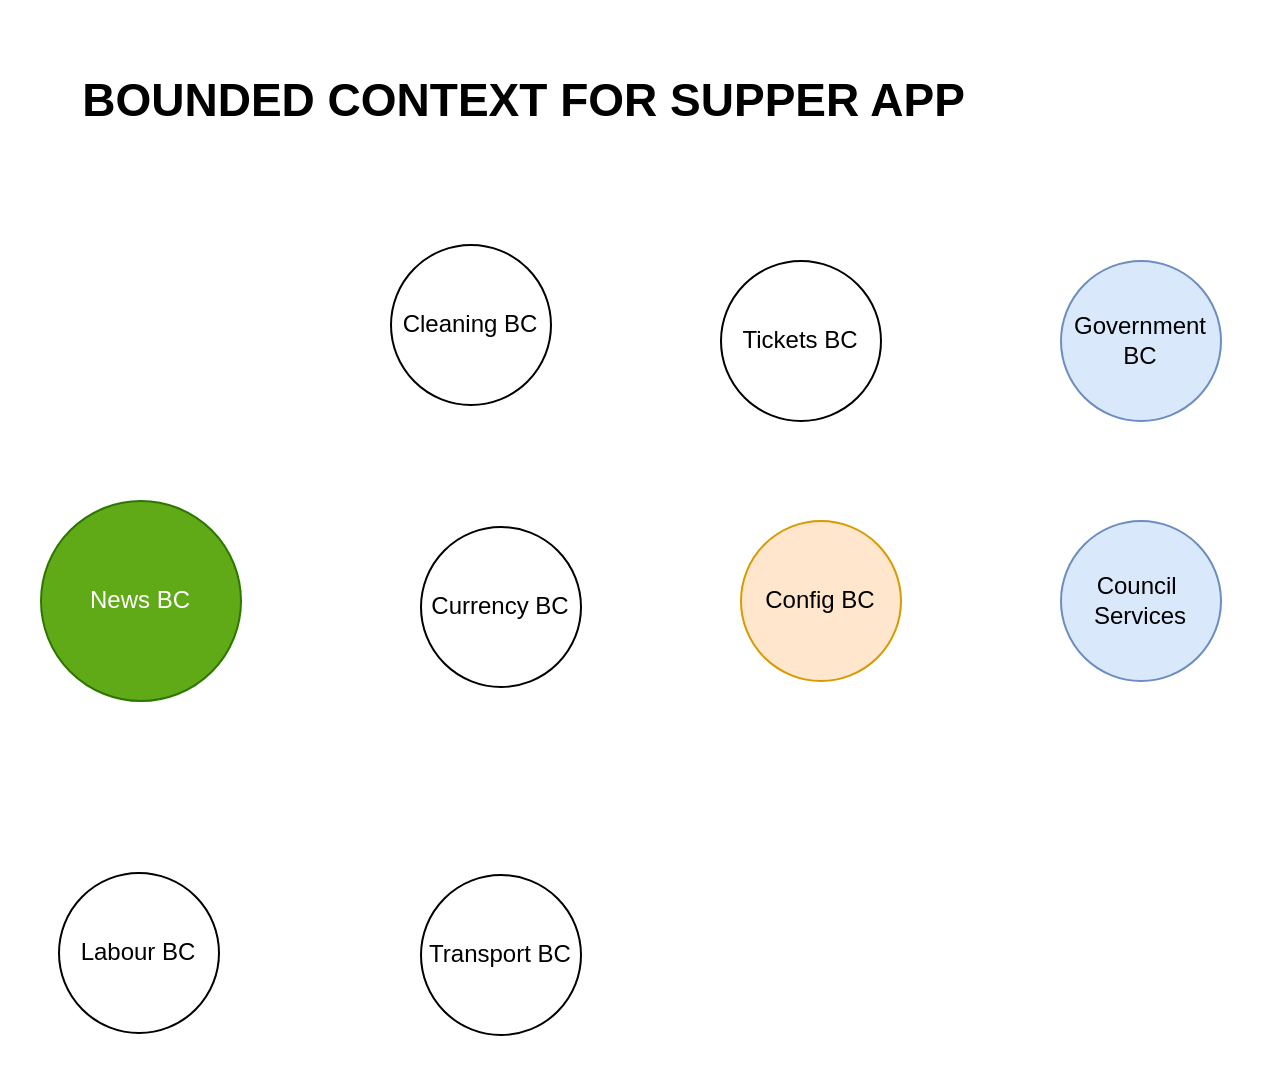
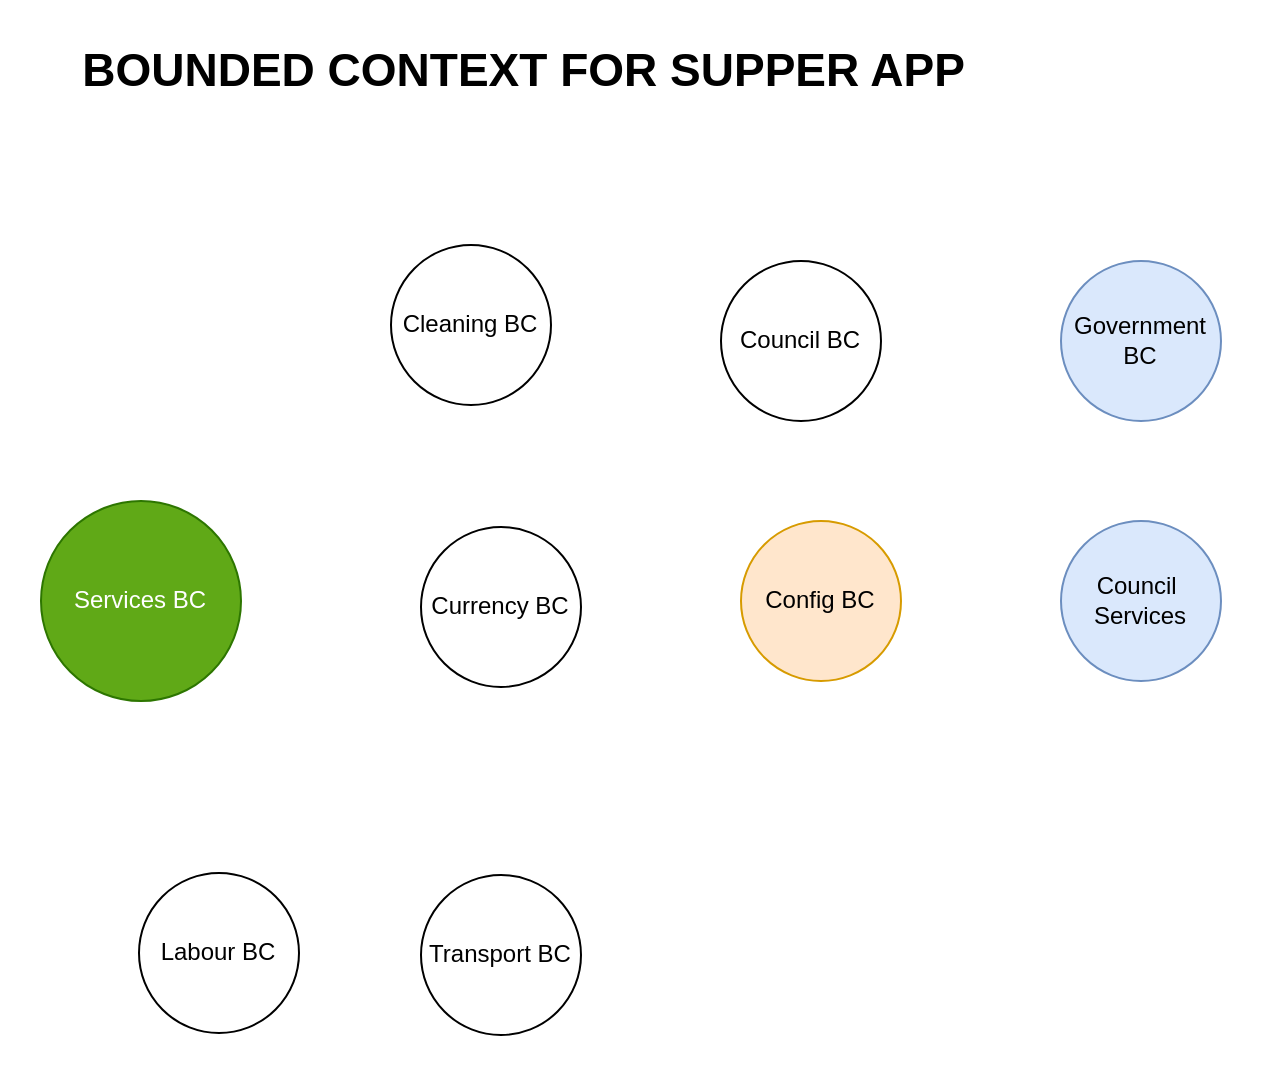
node "BOUNDED CONTEXT FOR SUPPER APP": moved (531, 101) -> (531, 71)
node "Tickets BC": label "Tickets BC" -> "Council BC"
node "News BC": label "News BC" -> "Services BC"
node "Labour BC": moved (139, 953) -> (219, 953)
